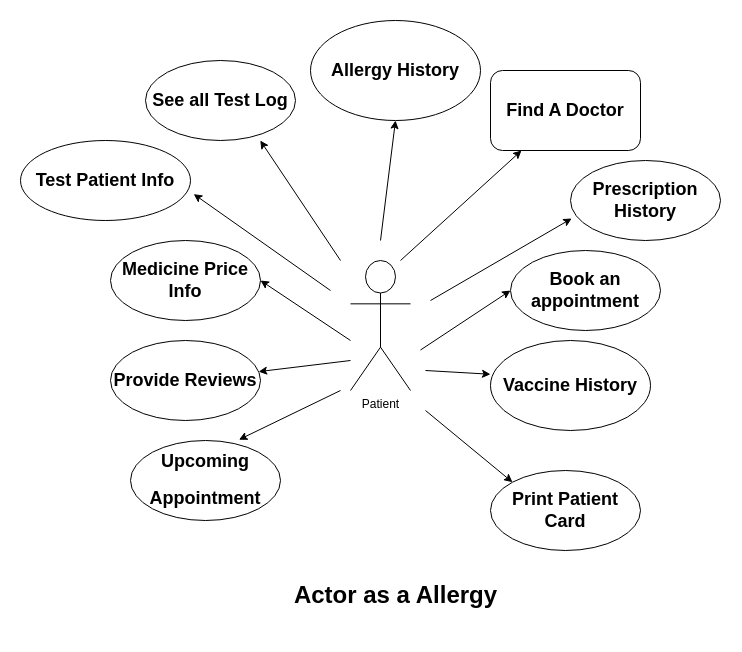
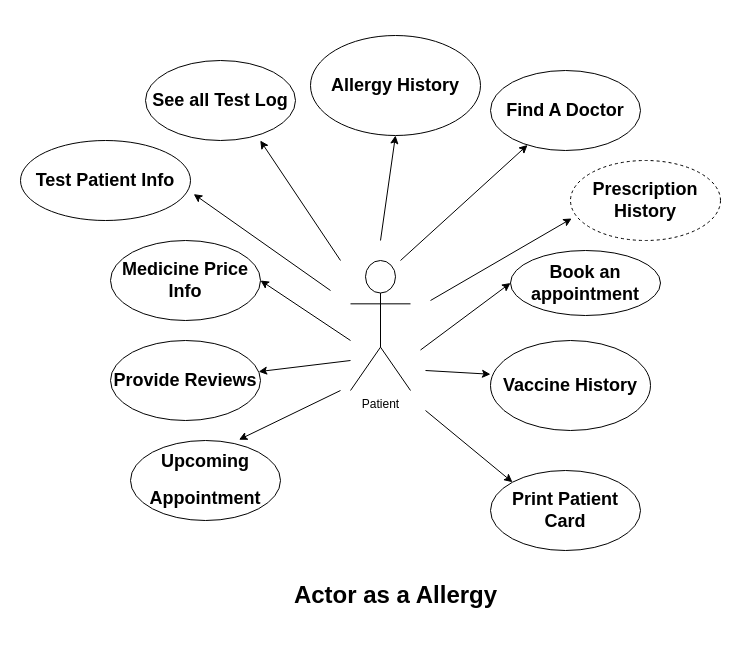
node "Allergy History": moved (396, 71) -> (396, 86)
node "Find A Doctor": shape rounded rectangle -> ellipse
node "Prescription History": style solid -> dashed
node "Book an appointment": size 150x80 -> 150x65
